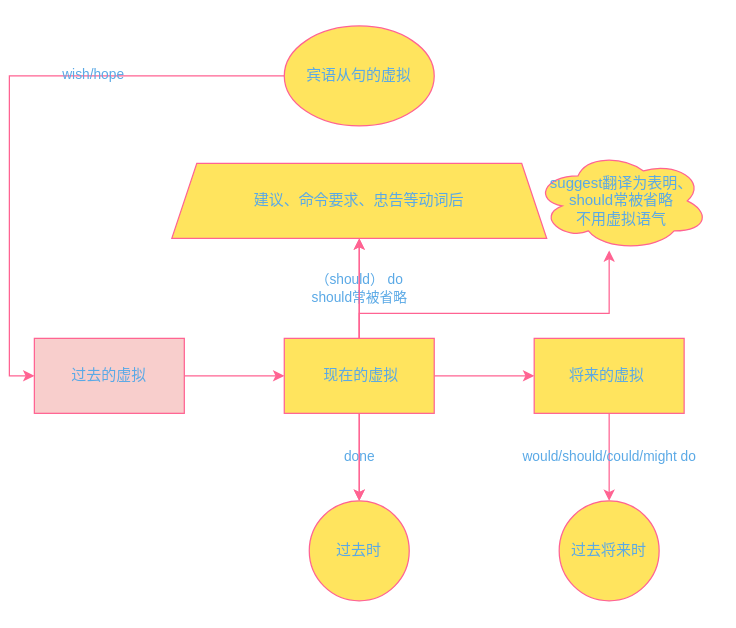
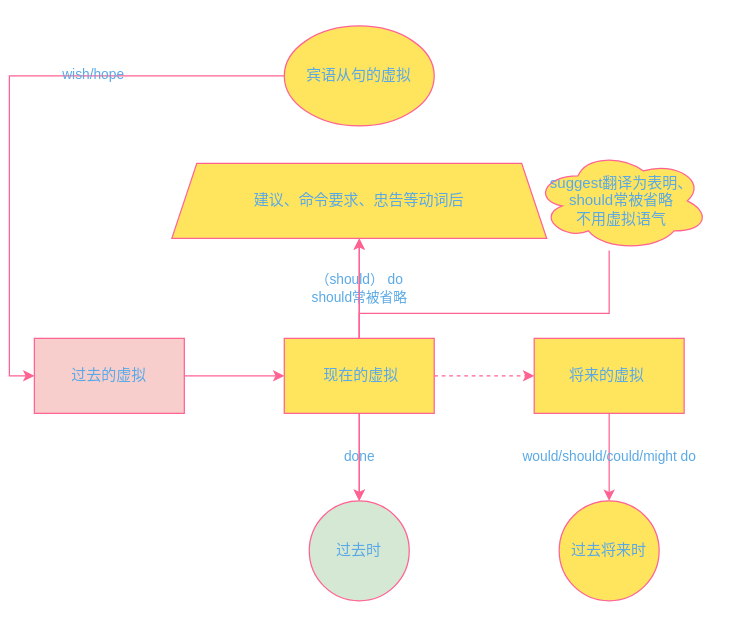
edge "现在的虚拟" -> "suggest翻译为表明、 should常被省略 不用虚拟语气": arrowhead classic -> none
edge "现在的虚拟" -> "将来的虚拟": style solid -> dashed
node "过去时": fillcolor #ffe45e -> #d5e8d4
